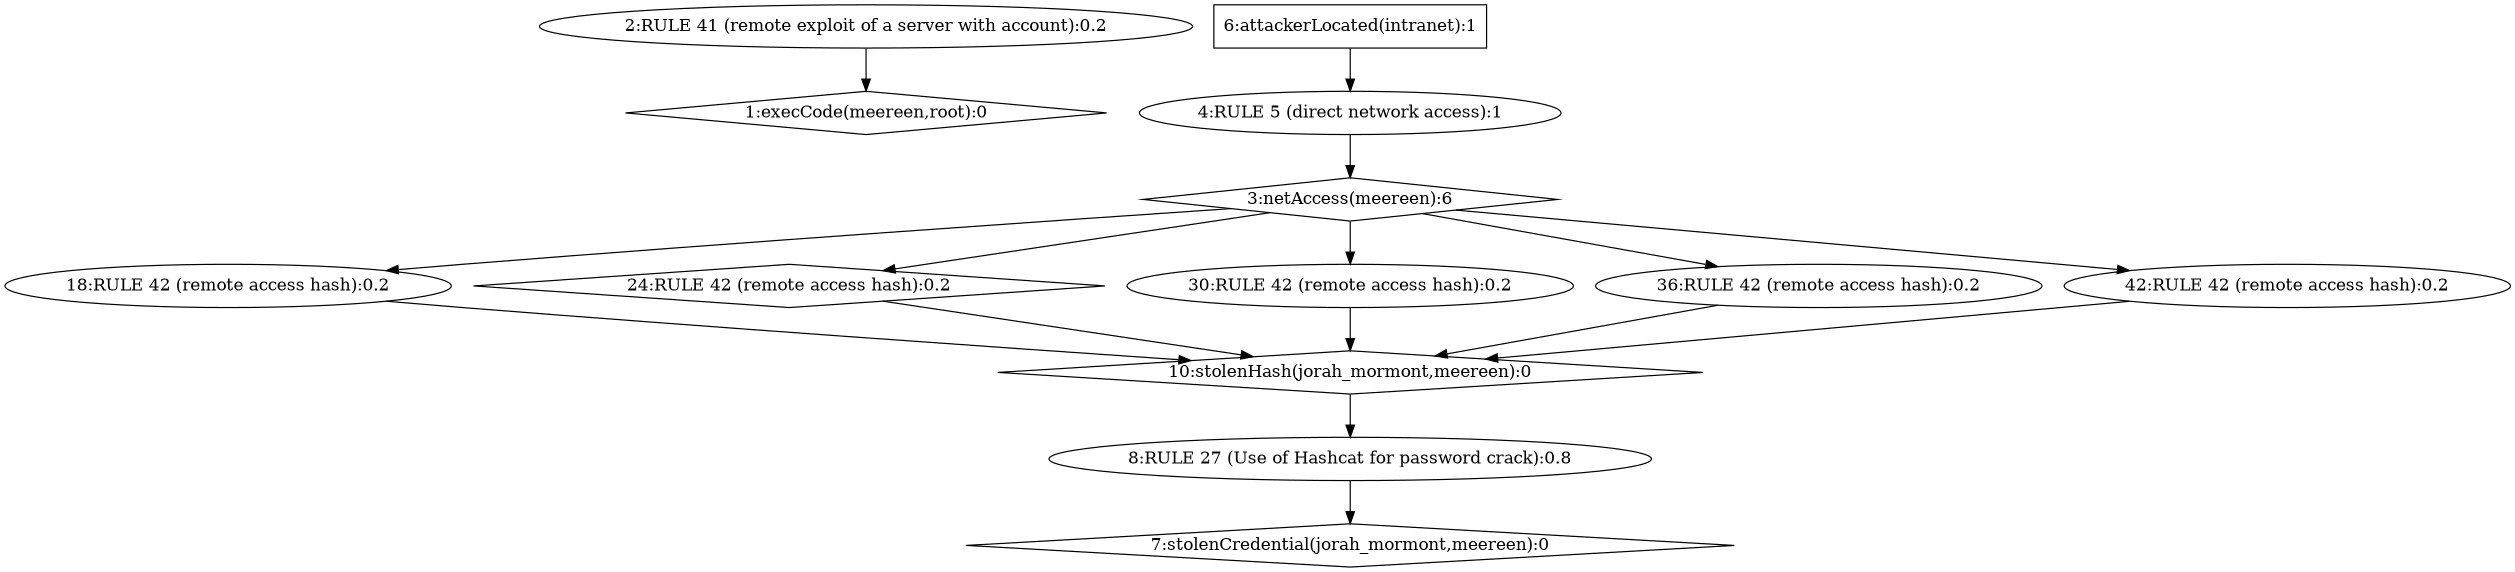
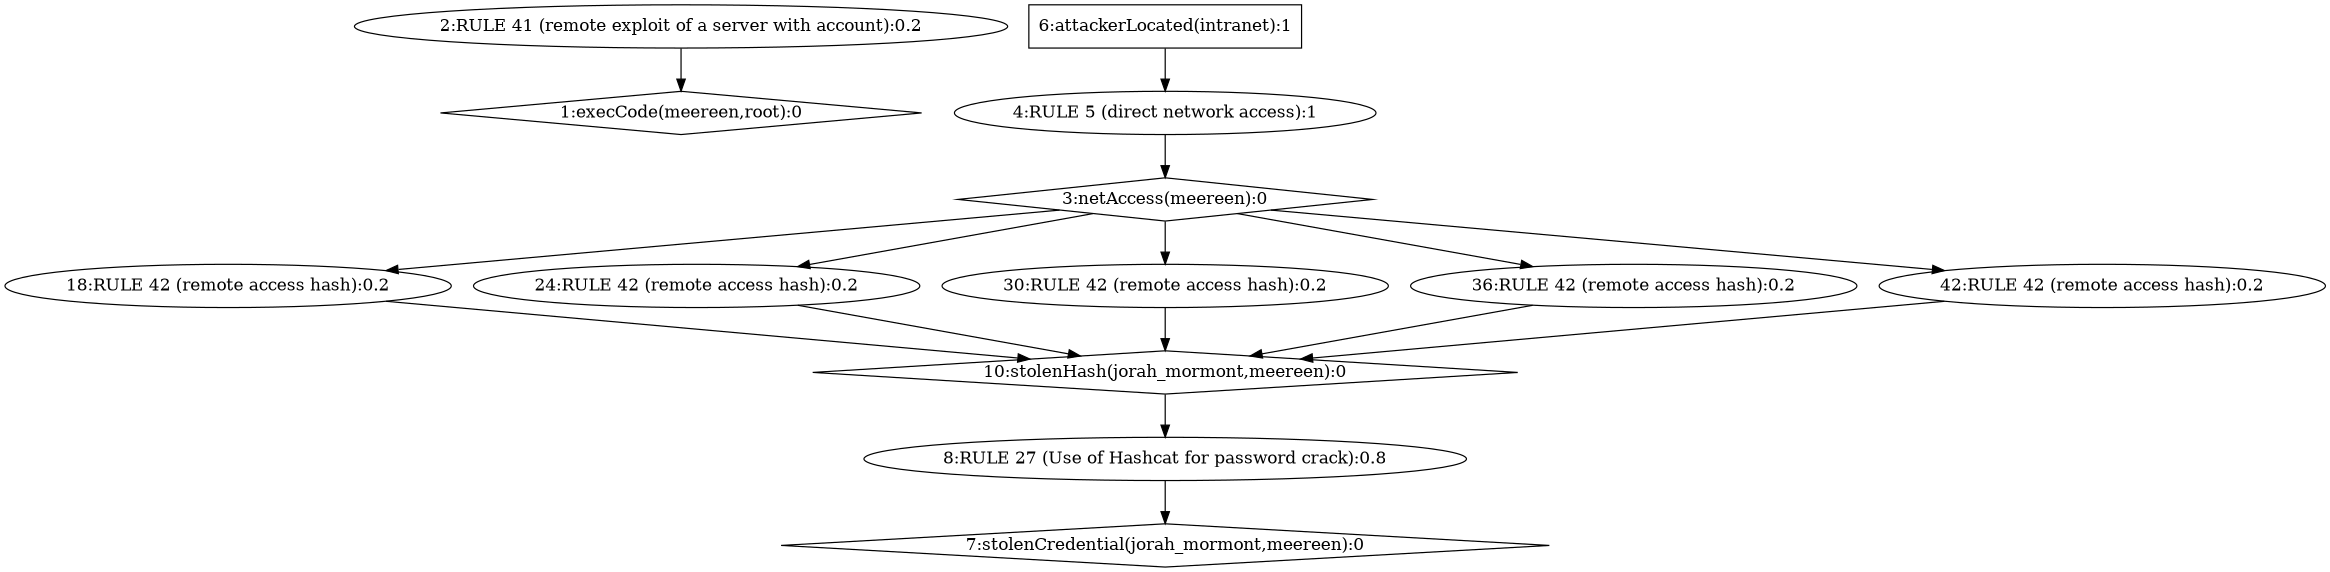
node "3:netAccess(meereen):6": label "3:netAccess(meereen):6" -> "3:netAccess(meereen):0"
node "24:RULE 42 (remote access hash):0.2": shape diamond -> ellipse
